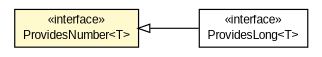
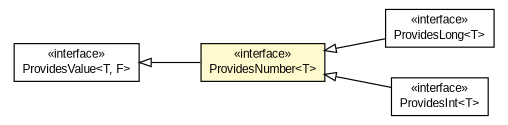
node "ProvidesValue<T, F>": added
node "ProvidesInt<T>": added
